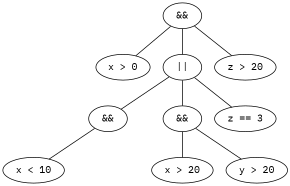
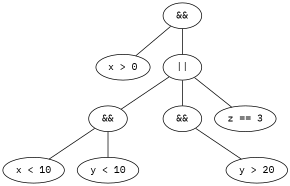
node "z > 20": removed
node "y < 10": added
node "x > 20": removed
